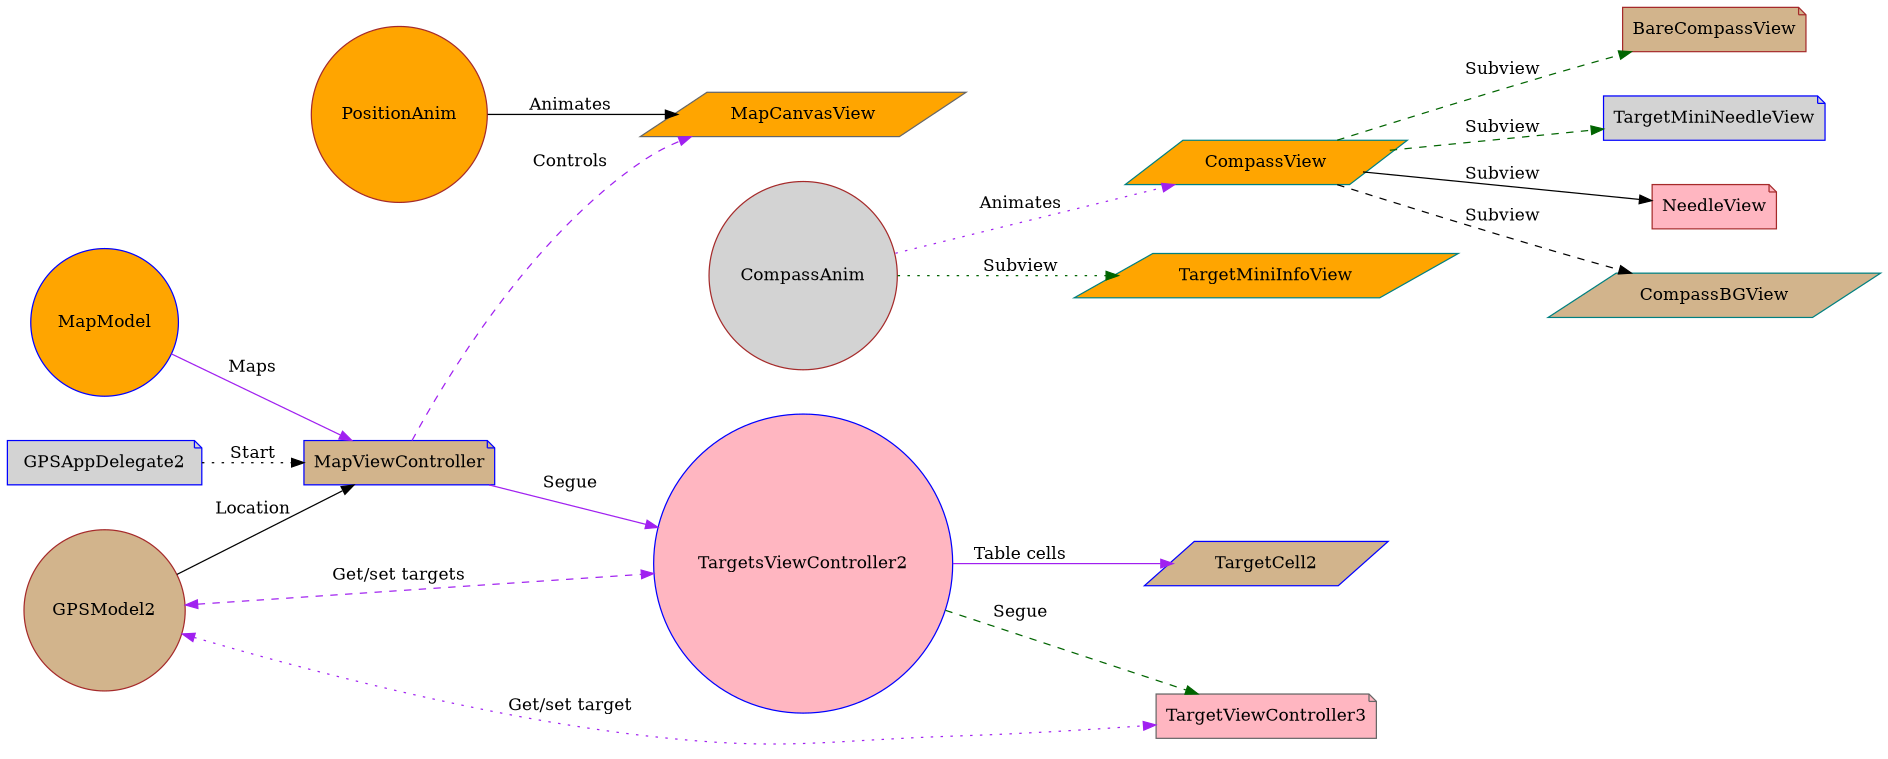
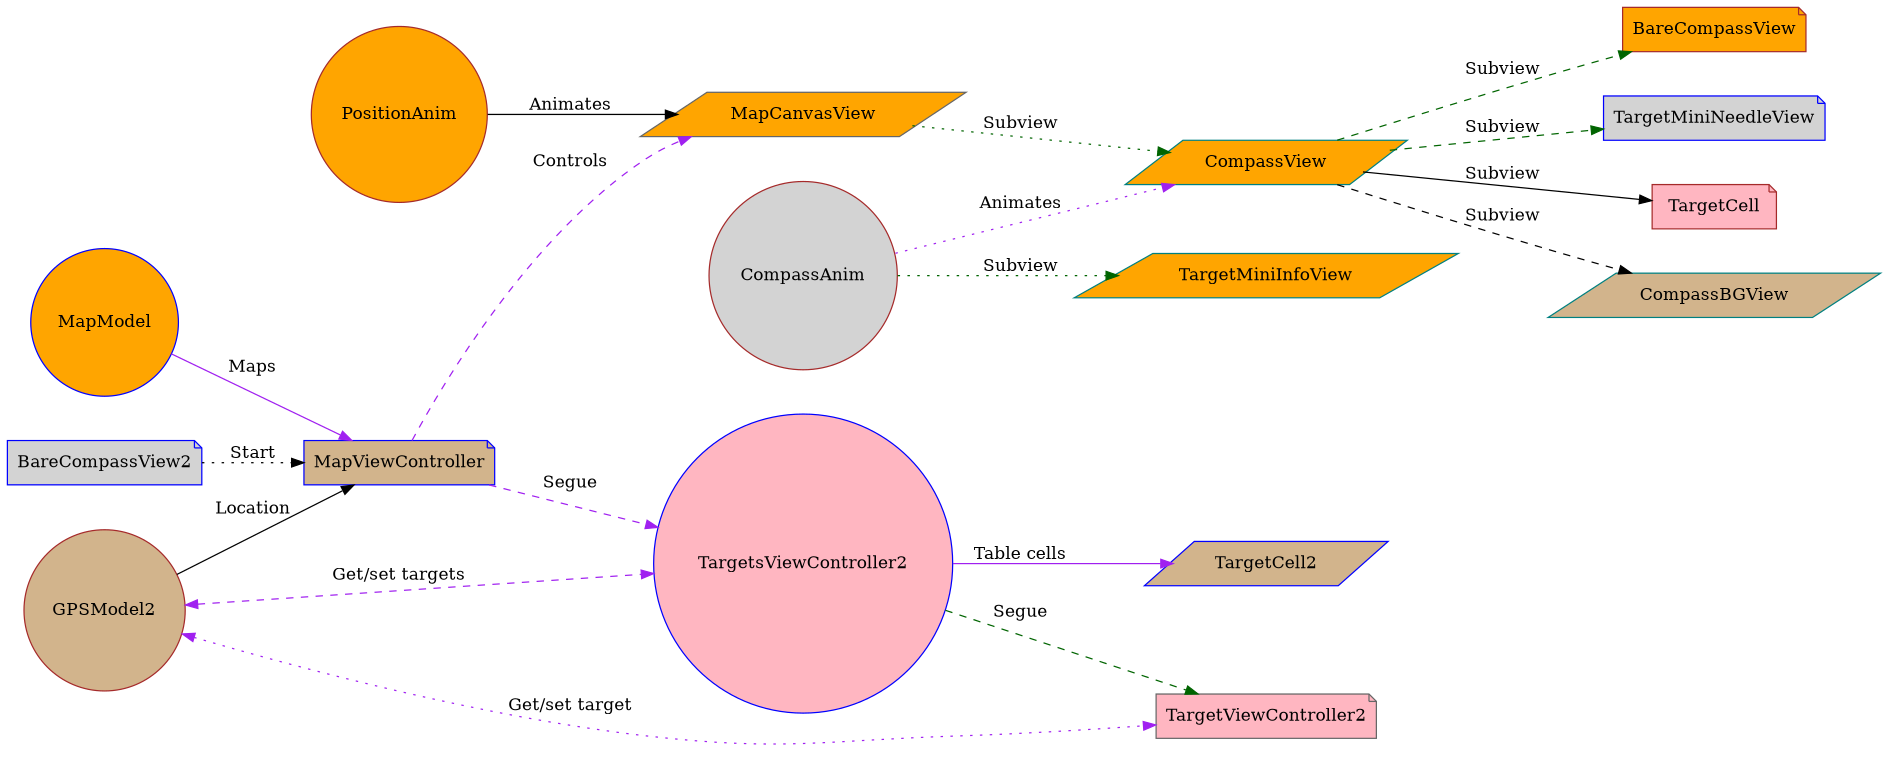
node "BareCompassView": fillcolor tan -> orange
edge "MapCanvasView" -> "CompassView": added, label "Subview"
node "NeedleView": label "NeedleView" -> "TargetCell"
node "GPSAppDelegate2": label "GPSAppDelegate2" -> "BareCompassView2"
edge "MapViewController" -> "TargetsViewController2": style solid -> dashed
node "TargetViewController3": label "TargetViewController3" -> "TargetViewController2"
